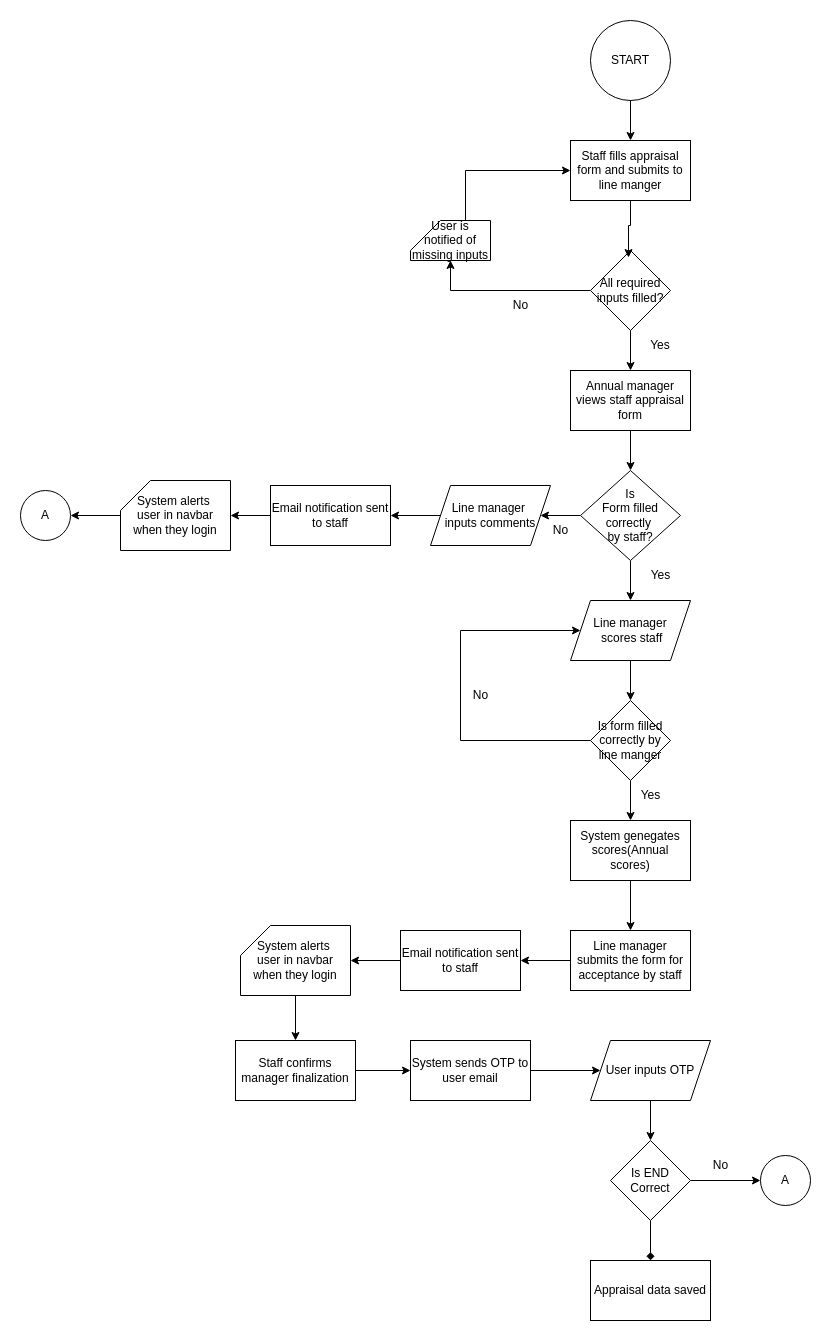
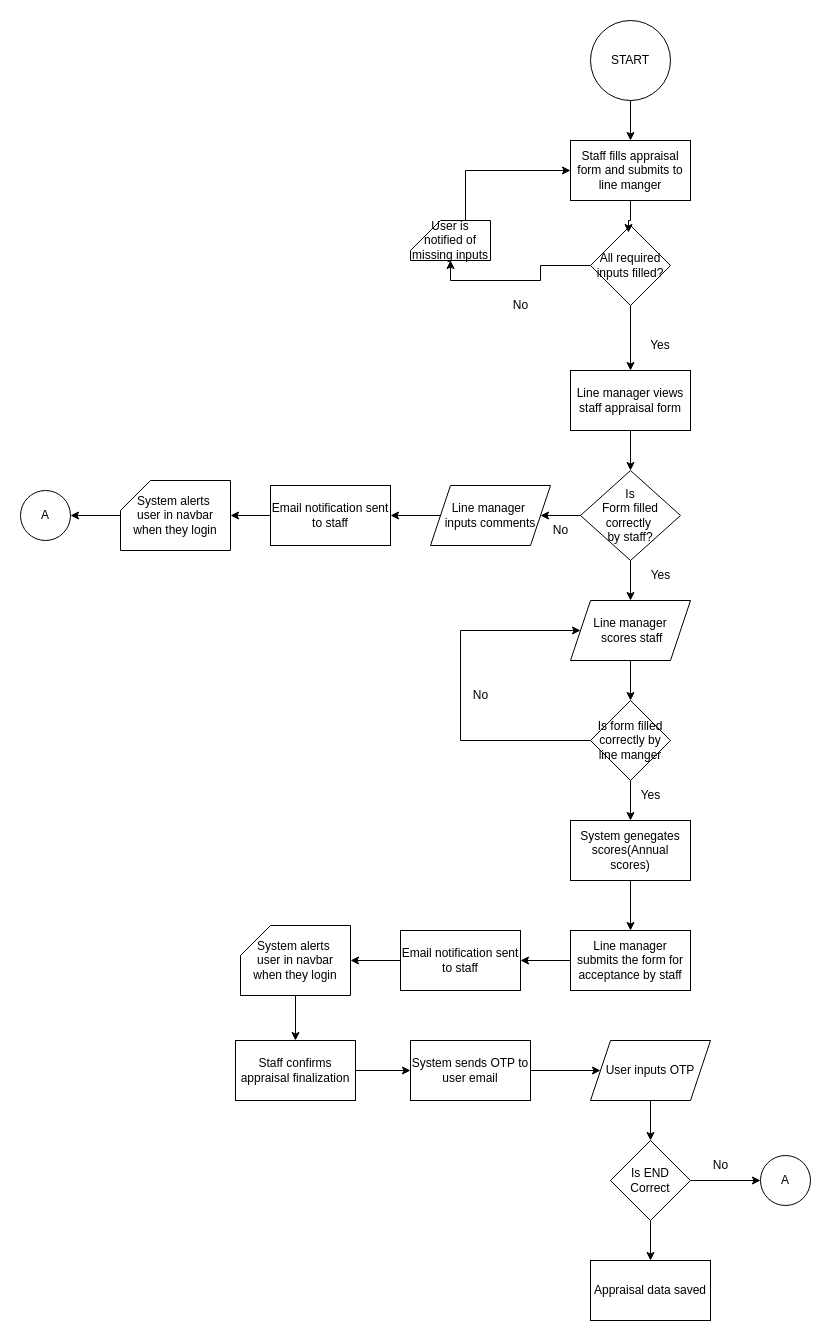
node "All required inputs filled?": moved (631, 291) -> (631, 266)
node "Annual manager views staff appraisal form": label "Annual manager views staff appraisal form" -> "Line manager views staff appraisal form"
node "Staff confirms manager finalization": label "Staff confirms manager finalization" -> "Staff confirms appraisal finalization"
edge "Is END Correct" -> "Appraisal data saved": arrowhead diamond -> classic
